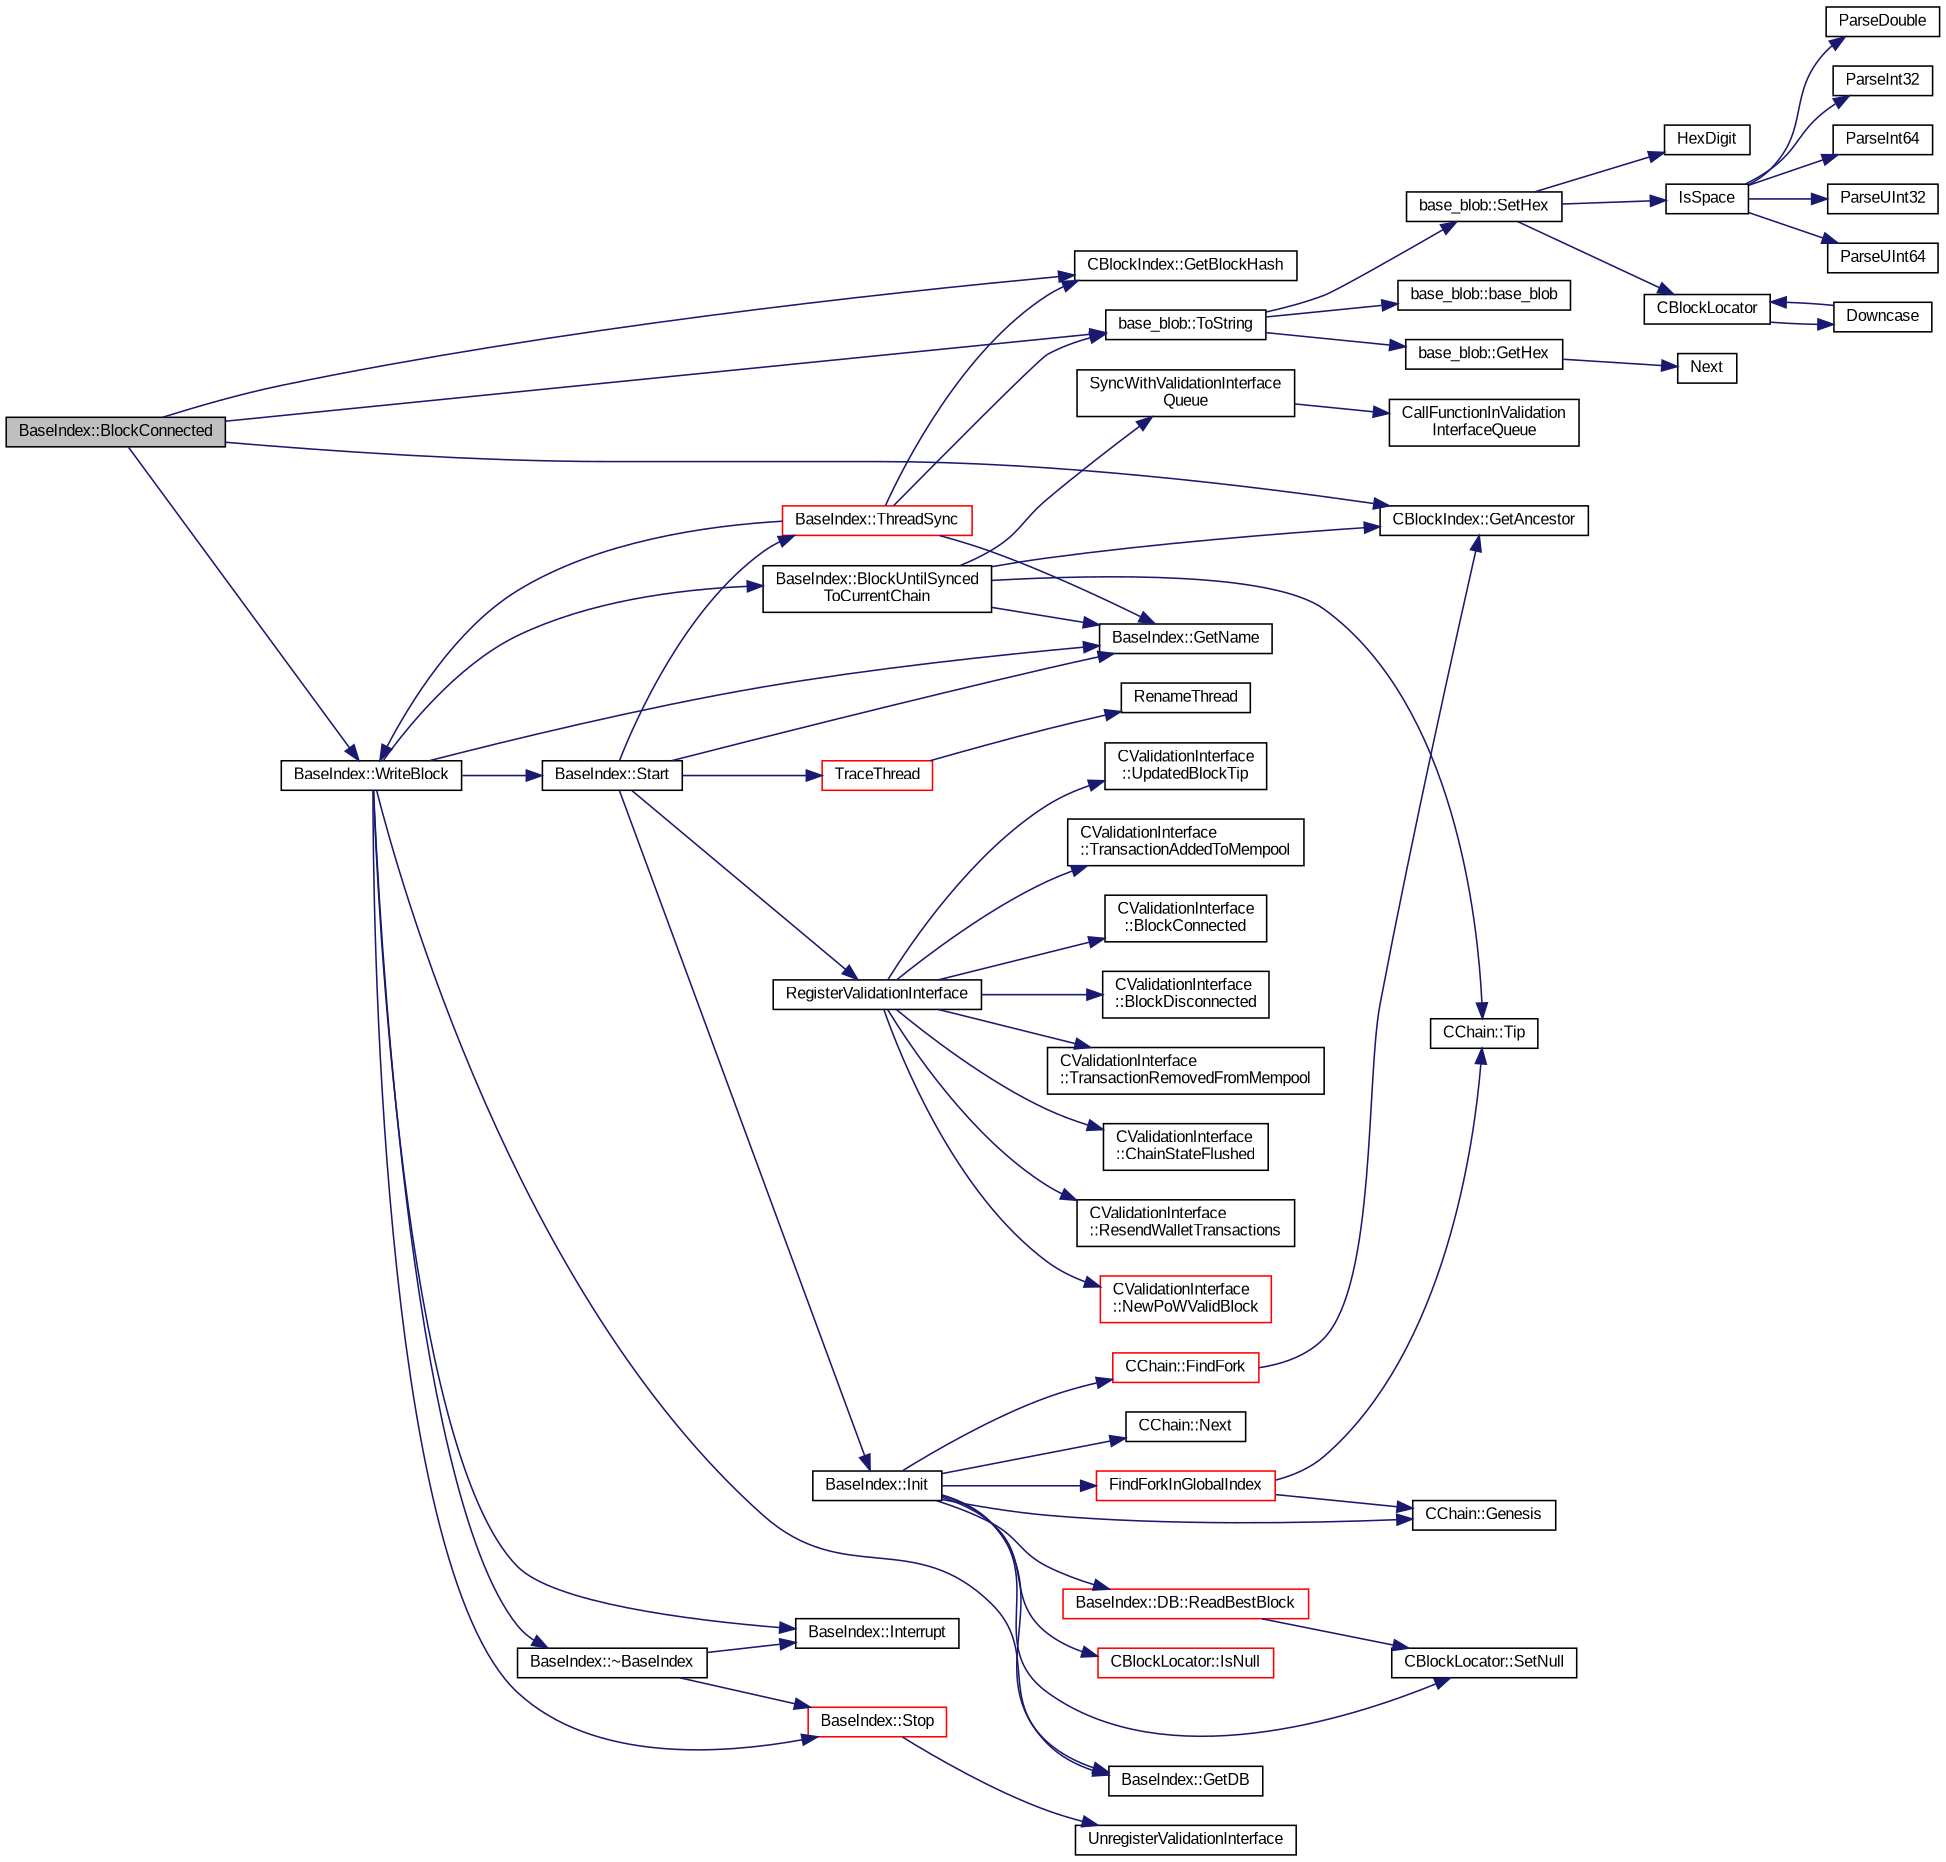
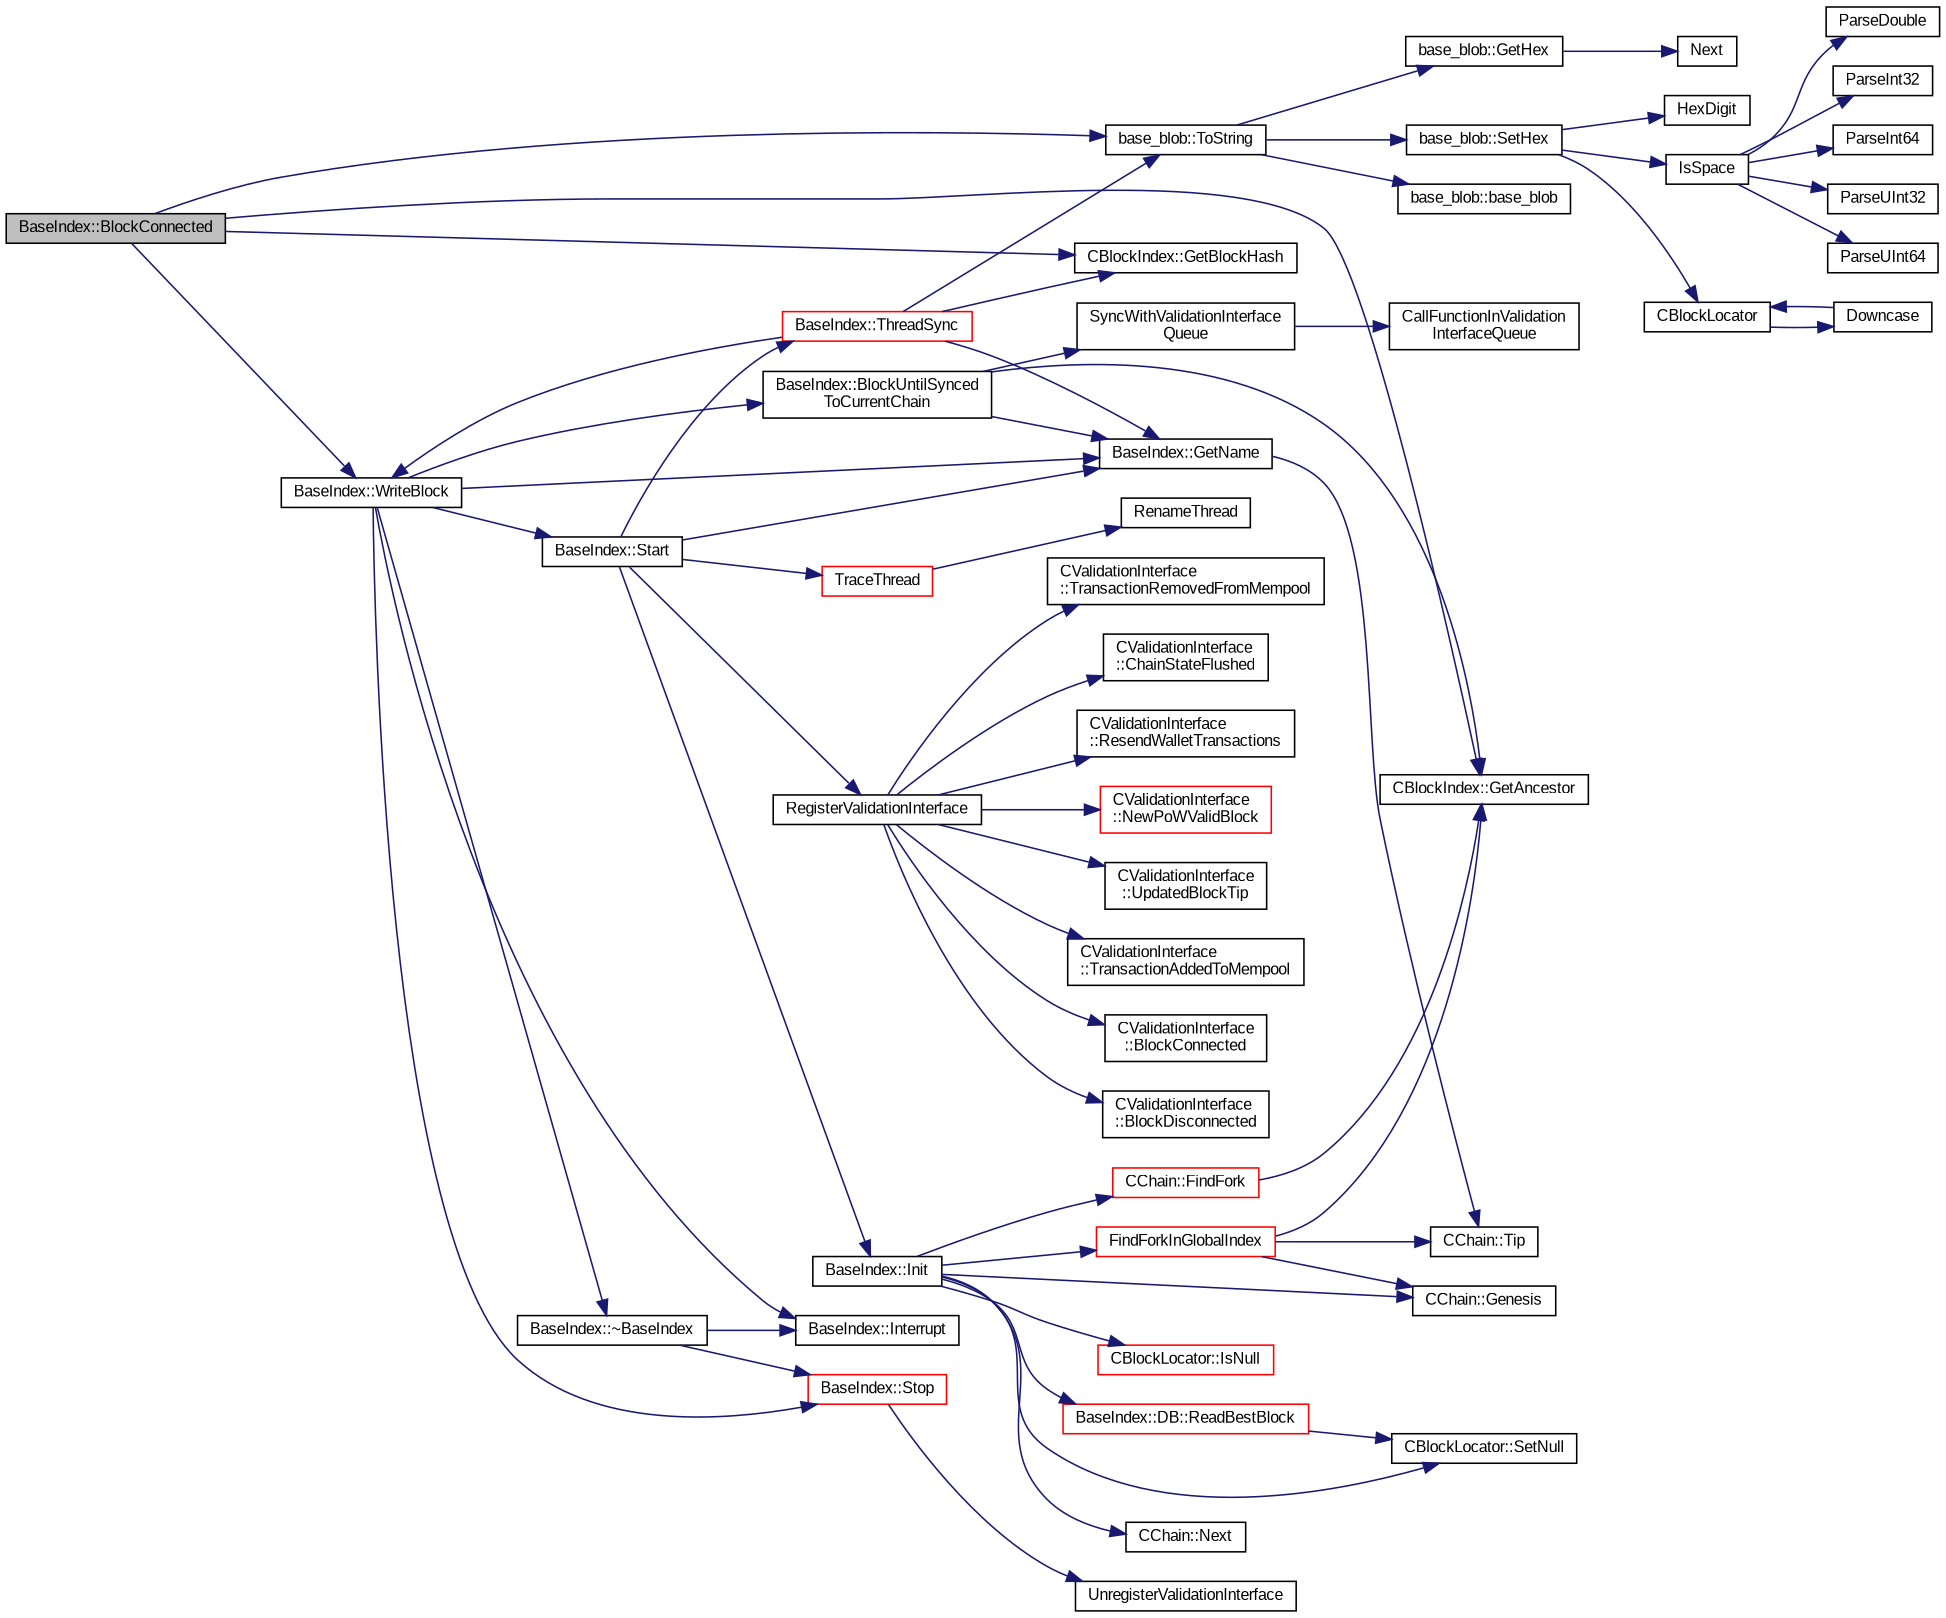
edge "BaseIndex::BlockUntilSynced ToCurrentChain" -> "CChain::Tip": now "BaseIndex::GetName" -> "CChain::Tip"
edge "FindForkInGlobalIndex" -> "CBlockIndex::GetAncestor": added
node "BaseIndex::GetDB": removed
